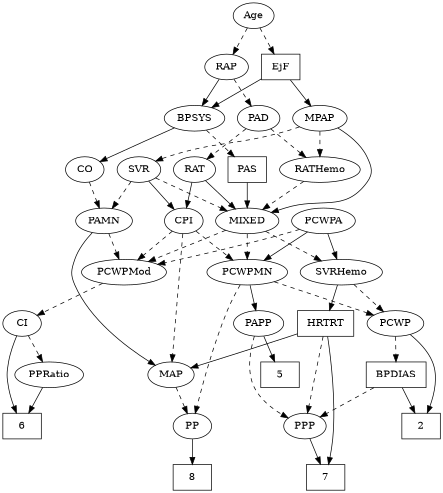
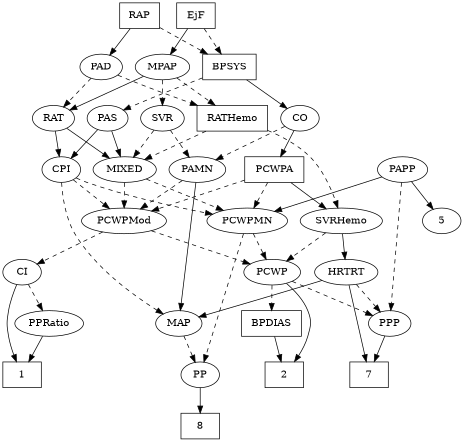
node "Age": removed
node "RAP": shape ellipse -> box
edge "RAP" -> "PAD": style dashed -> solid
edge "RAP" -> "BPSYS": style solid -> dashed
edge "EjF" -> "BPSYS": style solid -> dashed
node "BPSYS": shape ellipse -> box
edge "CO" -> "PCWPA": added
node "PAS": shape box -> ellipse
node "RATHemo": shape ellipse -> box
edge "MPAP" -> "MIXED": now "MPAP" -> "RAT"
edge "SVR" -> "CPI": now "PAS" -> "CPI"
node "PCWPA": shape ellipse -> box
edge "PCWPMod" -> "PCWP": added
edge "MIXED" -> "SVRHemo": now "RATHemo" -> "SVRHemo"
edge "PCWPA" -> "PCWPMN": style solid -> dashed
edge "PCWPMN" -> "PAPP": reversed
node "HRTRT": shape box -> ellipse
node "5": shape box -> ellipse
edge "BPDIAS" -> "PPP": now "PCWP" -> "PPP"
node "6": label "6" -> "1"
